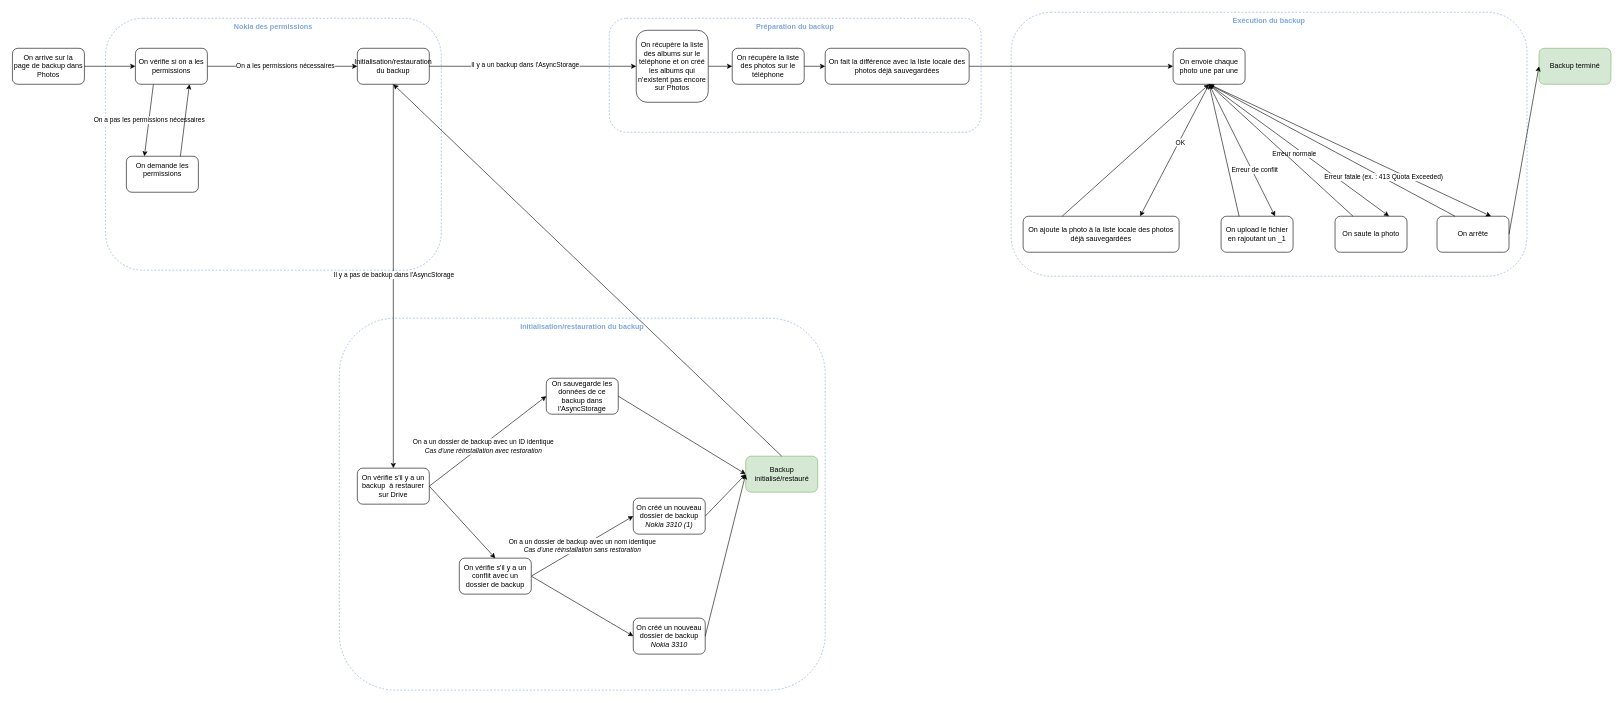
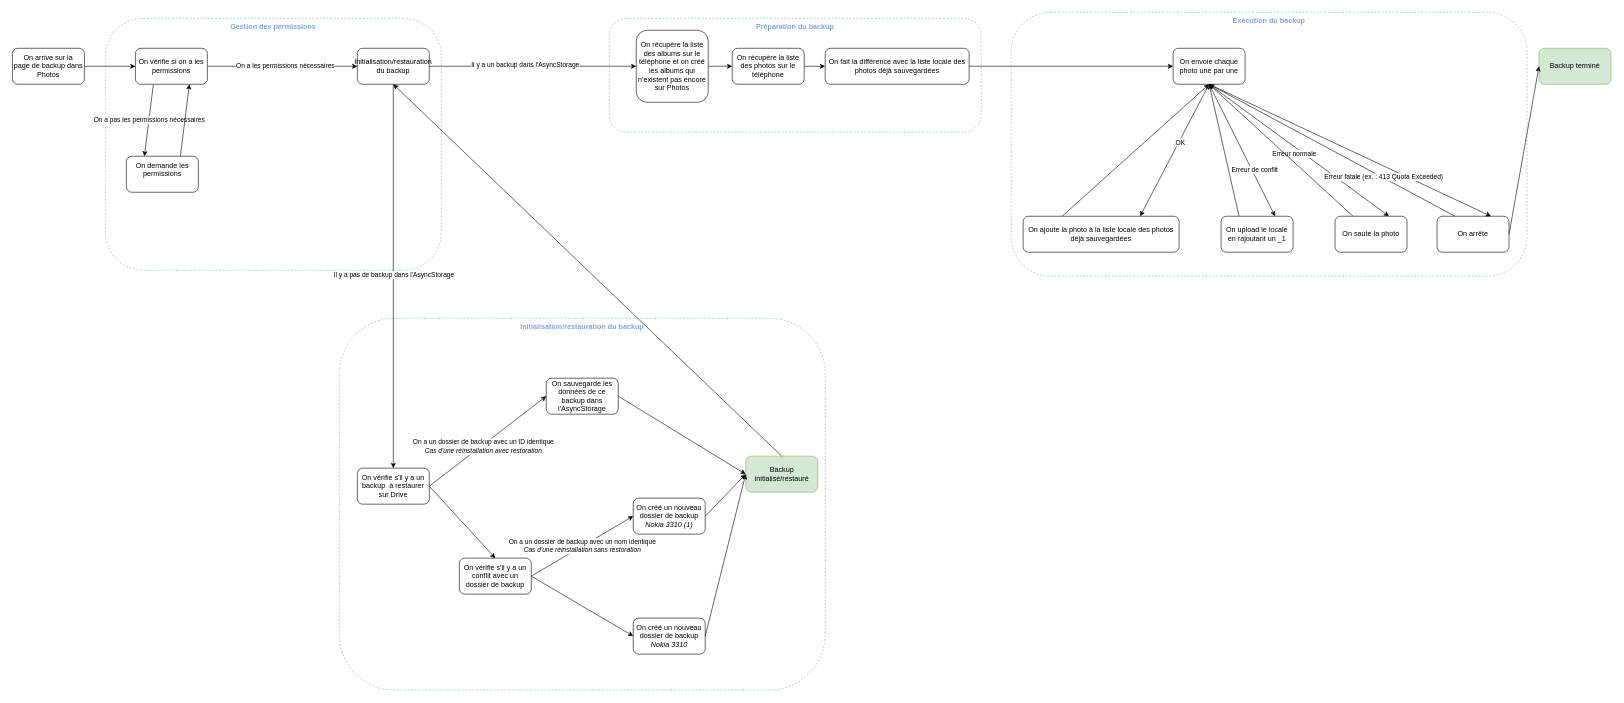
node "Nokia des permissions": label "Nokia des permissions" -> "Gestion des permissions"
node "On upload le fichier en rajoutant un _1": label "On upload le fichier en rajoutant un _1" -> "On upload le locale en rajoutant un _1"
